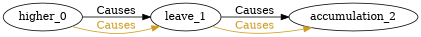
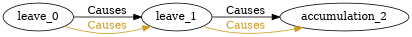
node "higher_0": label "higher_0" -> "leave_0"
